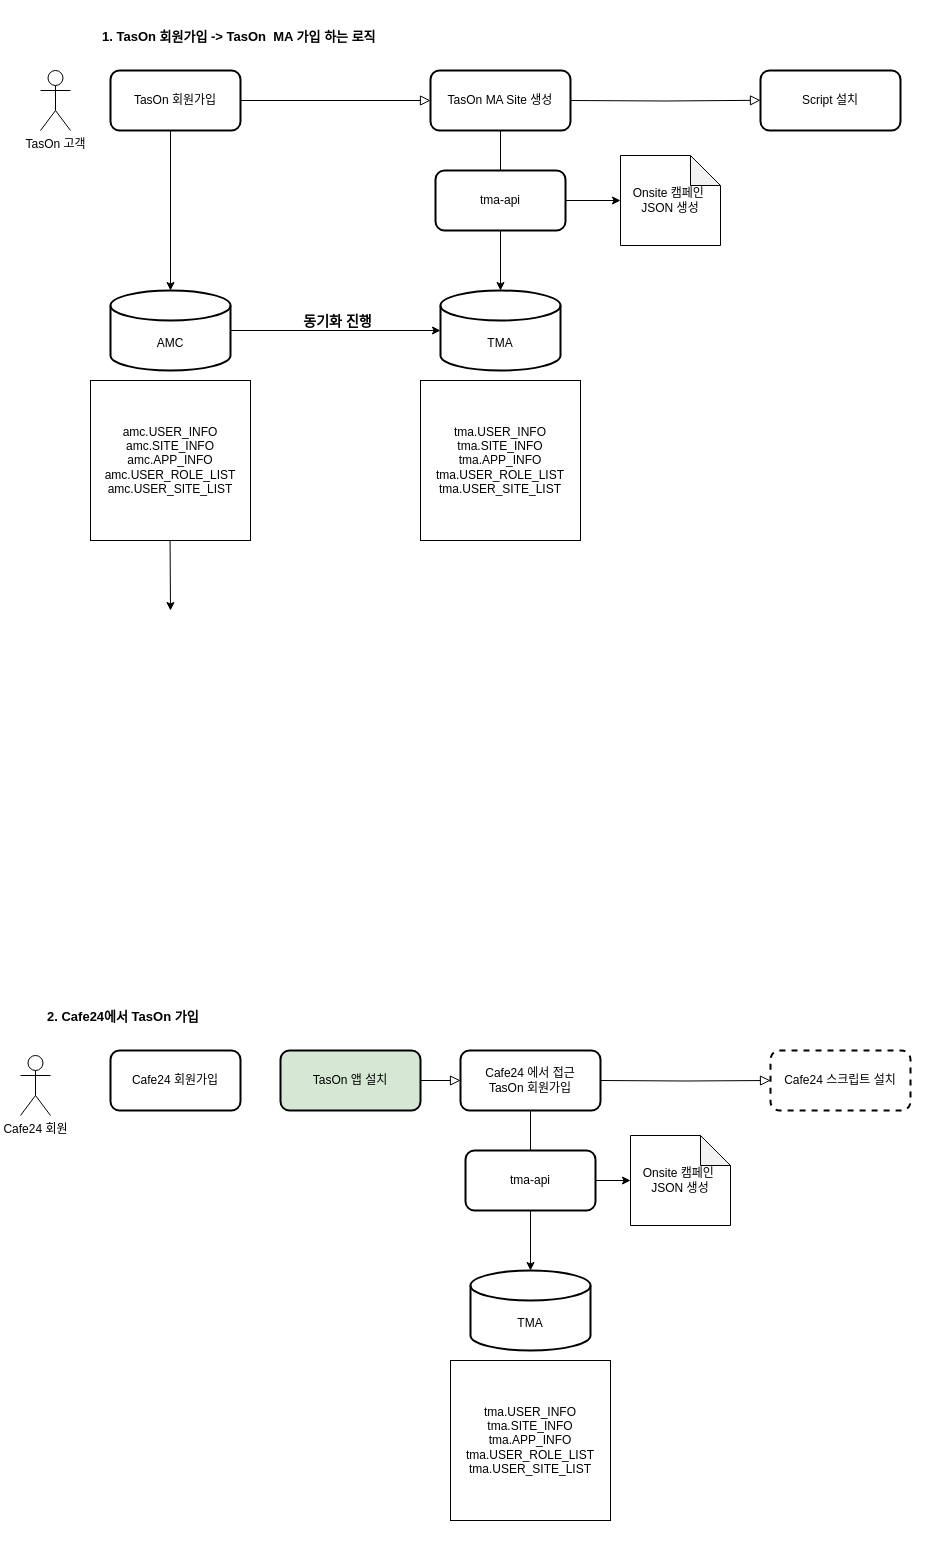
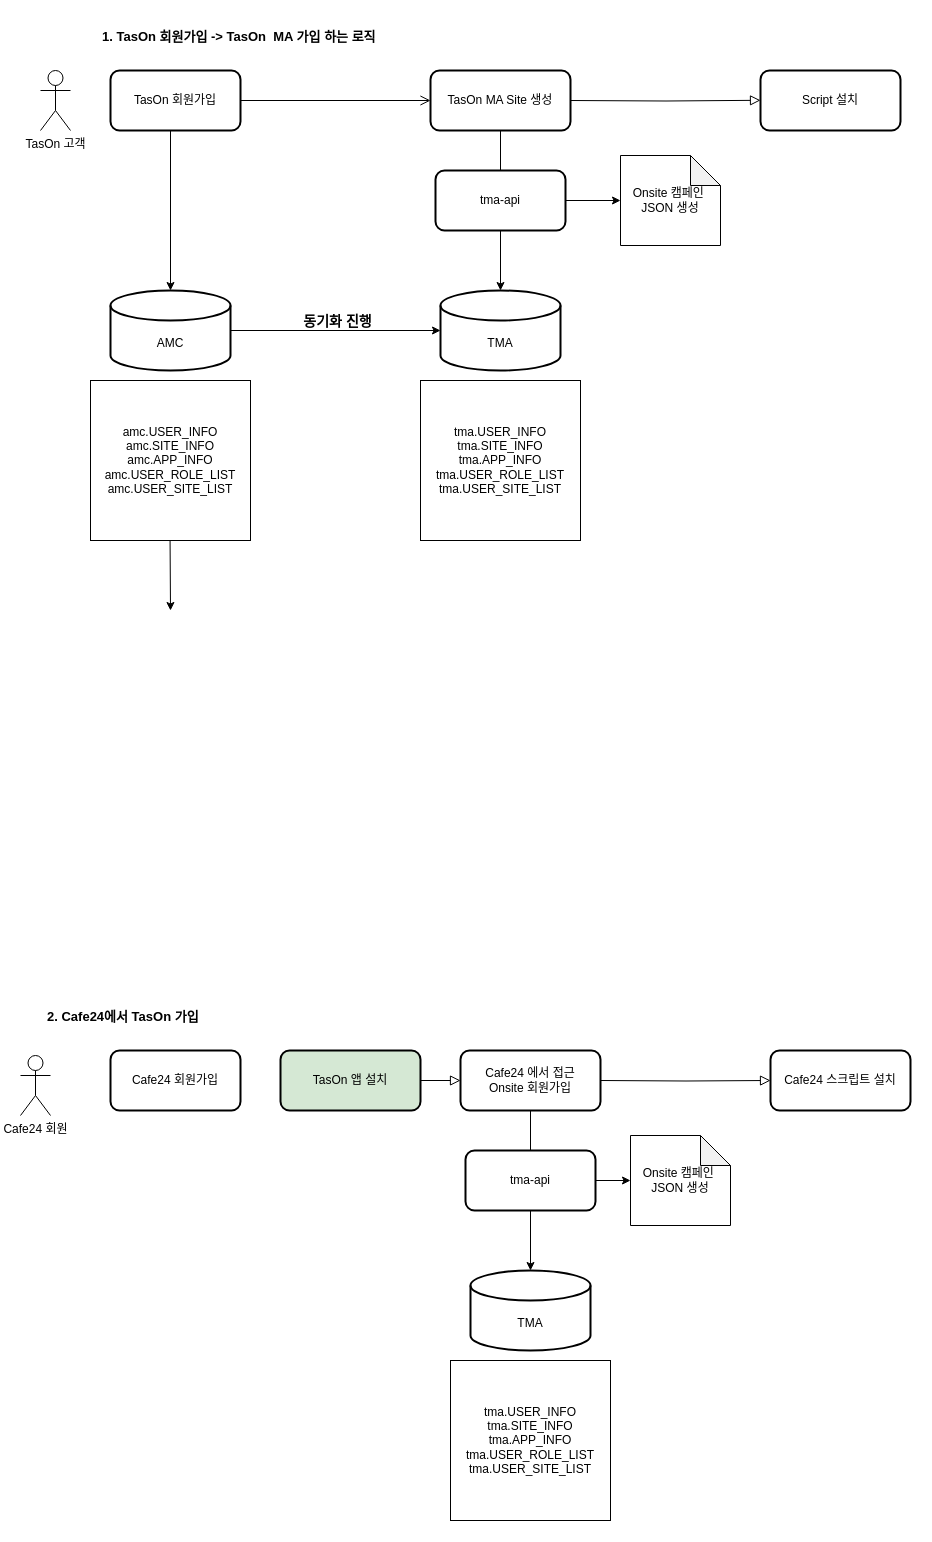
edge "TasOn 회원가입" -> "TasOn MA Site 생성": arrowhead block -> open
node "Cafe24 에서 접근 TasOn 회원가입": label "Cafe24 에서 접근 TasOn 회원가입" -> "Cafe24 에서 접근 Onsite 회원가입"
node "Cafe24 스크립트 설치": style dashed -> solid
